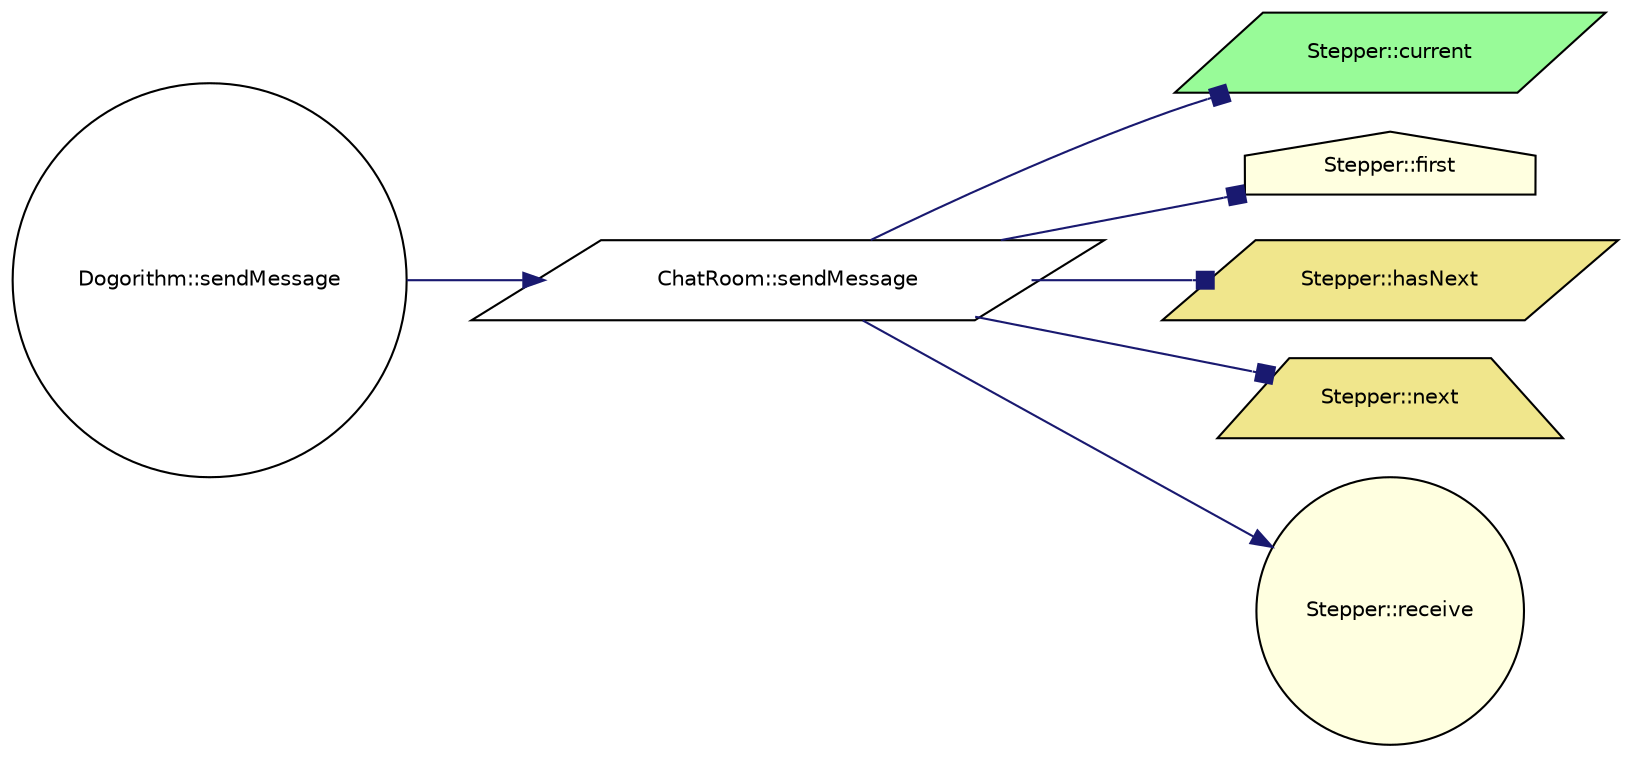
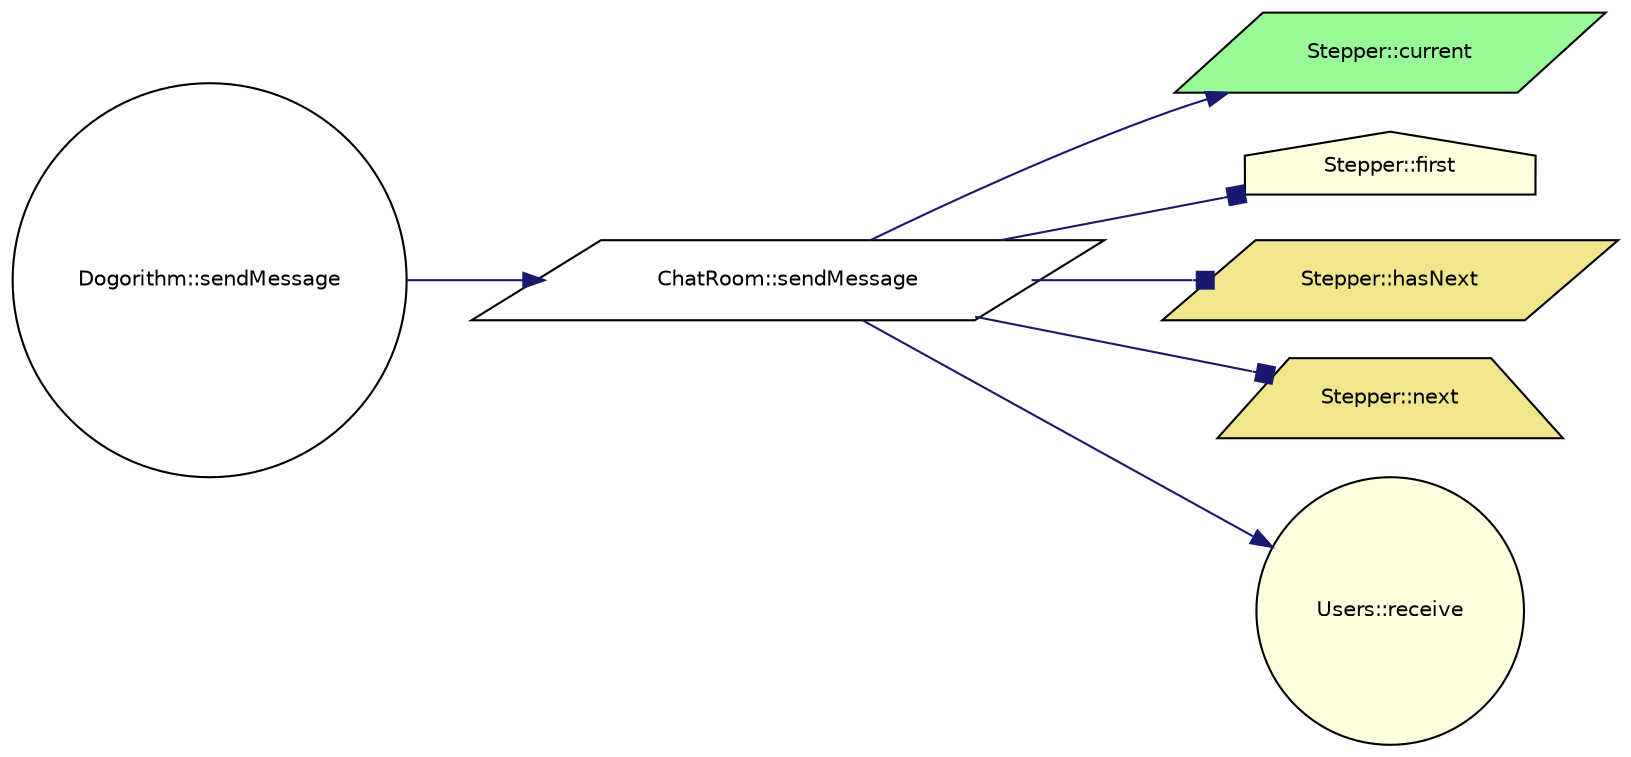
edge "ChatRoom::sendMessage" -> "Stepper::current": arrowhead box -> normal
node "Stepper::receive": label "Stepper::receive" -> "Users::receive"
